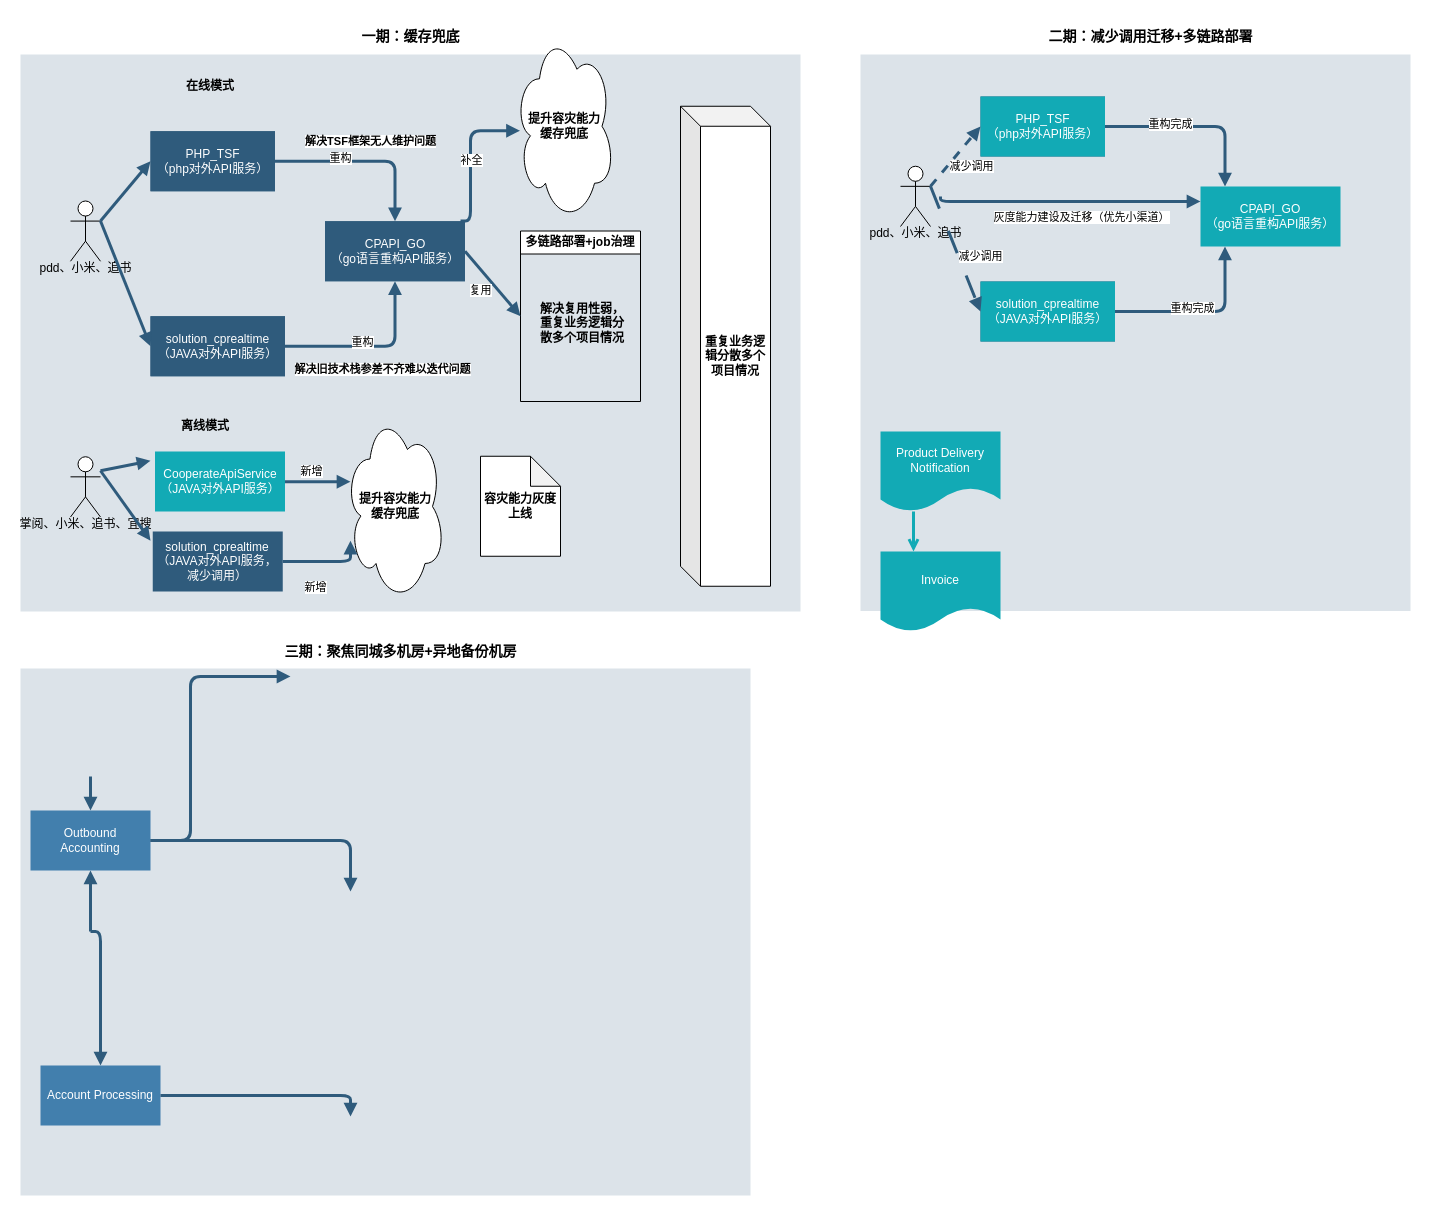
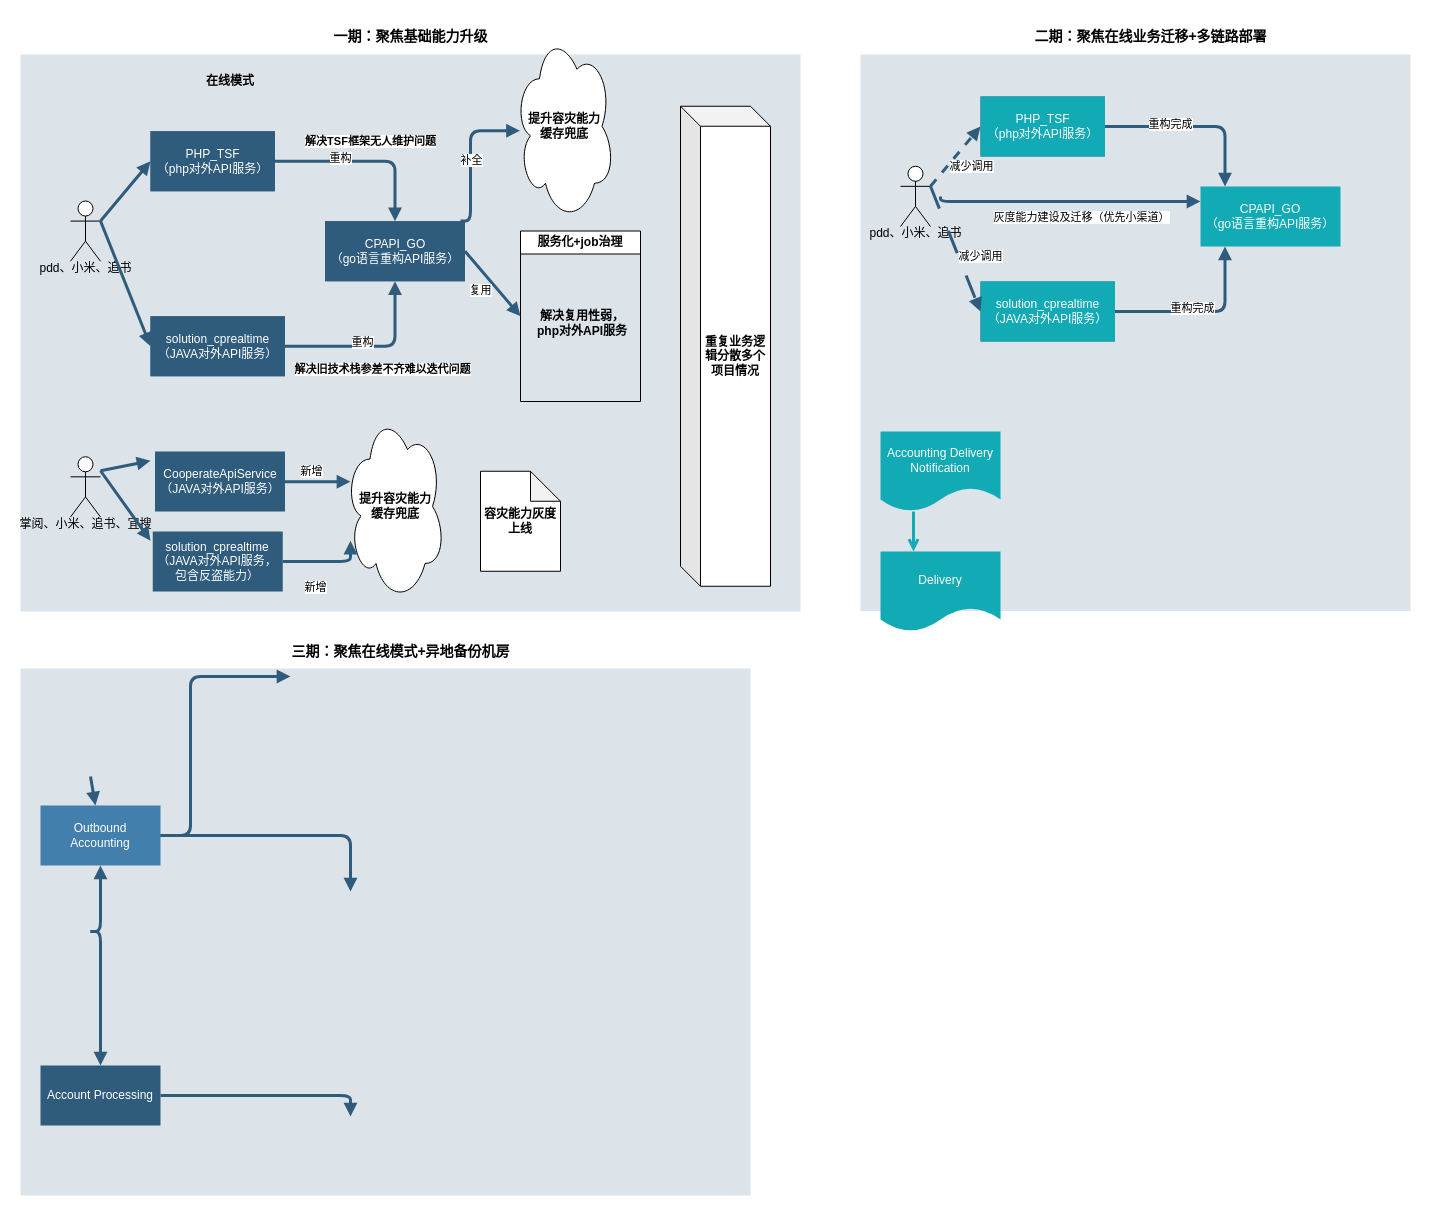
node "一期：缓存兜底": label "一期：缓存兜底" -> "一期：聚焦基础能力升级"
node "二期：减少调用迁移+多链路部署": label "二期：减少调用迁移+多链路部署" -> "二期：聚焦在线业务迁移+多链路部署"
node "在线模式": moved (211, 87) -> (231, 82)
node "多链路部署+job治理": label "多链路部署+job治理" -> "服务化+job治理"
node "解决复用性弱，重复业务逻辑分散多个项目情况": label "解决复用性弱，重复业务逻辑分散多个项目情况" -> "解决复用性弱，php对外API服务"
node "离线模式": removed
node "Product Delivery Notification": label "Product Delivery Notification" -> "Accounting Delivery Notification"
node "CooperateApiService（JAVA对外API服务）": fillcolor #12aab5 -> #2f5b7c
node "容灾能力灰度上线": moved (521, 506) -> (521, 521)
node "solution_cprealtime（JAVA对外API服务，减少调用）": label "solution_cprealtime（JAVA对外API服务，减少调用）" -> "solution_cprealtime（JAVA对外API服务，包含反盗能力）"
node "Invoice": label "Invoice" -> "Delivery"
node "三期：聚焦同城多机房+异地备份机房": label "三期：聚焦同城多机房+异地备份机房" -> "三期：聚焦在线模式+异地备份机房"
node "Outbound Accounting": moved (91, 841) -> (101, 836)
node "Account Processing": fillcolor #427fad -> #2f5b7c
